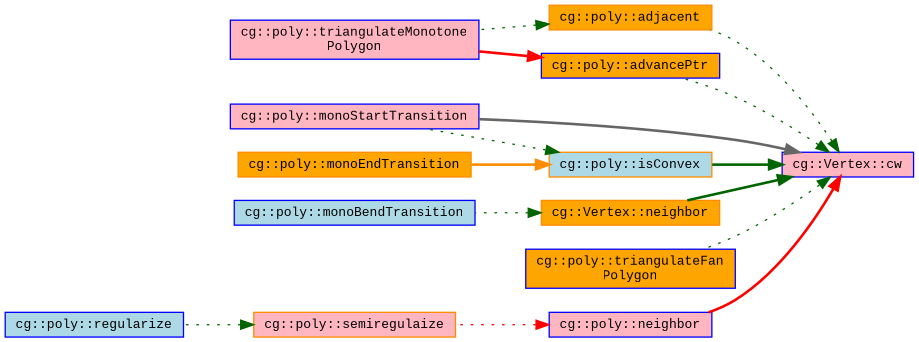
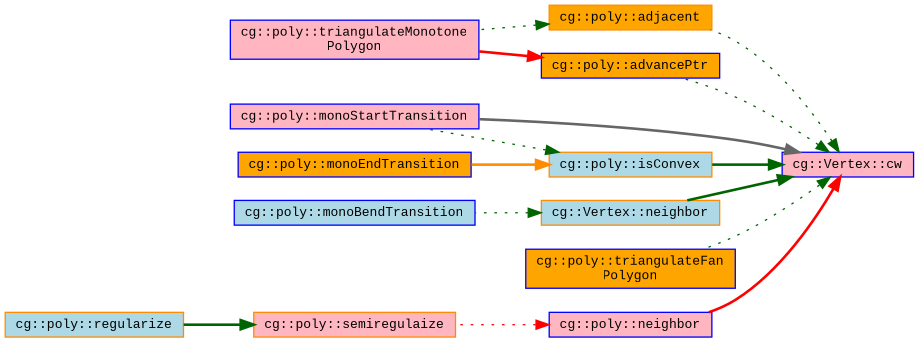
node "cg::poly::monoEndTransition": color darkorange -> blue
node "cg::Vertex::neighbor": fillcolor orange -> lightblue
node "cg::poly::regularize": color blue -> darkorange
edge "cg::poly::regularize" -> "cg::poly::semiregulaize": style dotted -> bold
